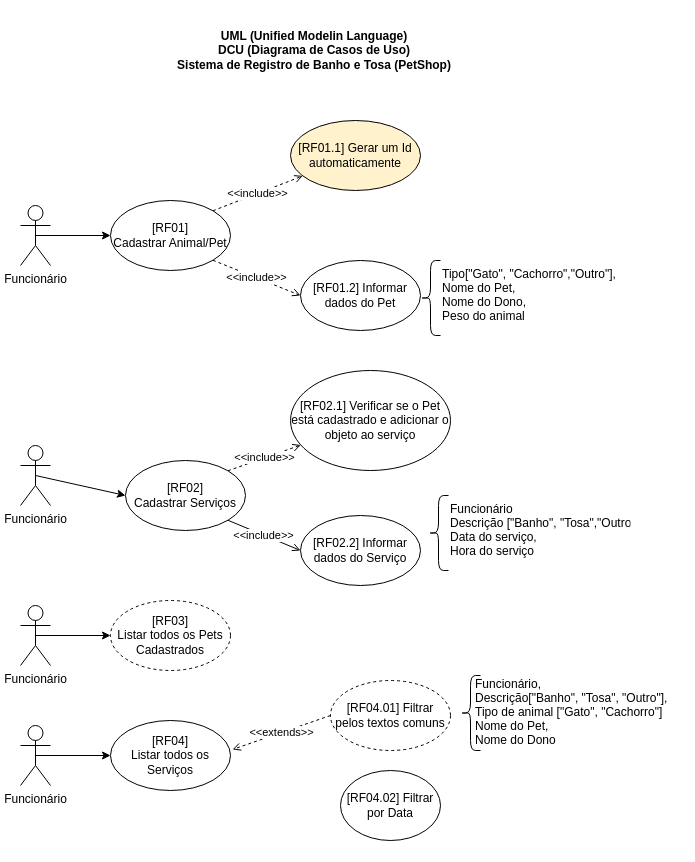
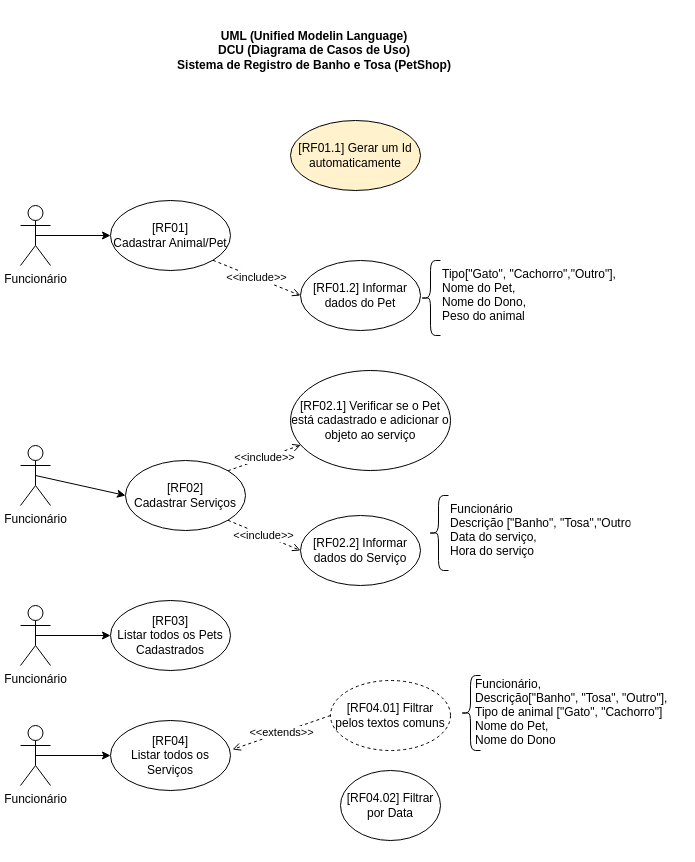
edge "[RF01] Cadastrar Animal/Pet" -> "[RF01.1] Gerar um Id automaticamente": removed, label "<<include>>"
edge "[RF02] Cadastrar Serviços" -> "[RF02.2] Informar dados do Serviço": style solid -> dashed
node "[RF03] Listar todos os Pets Cadastrados": style dashed -> solid
